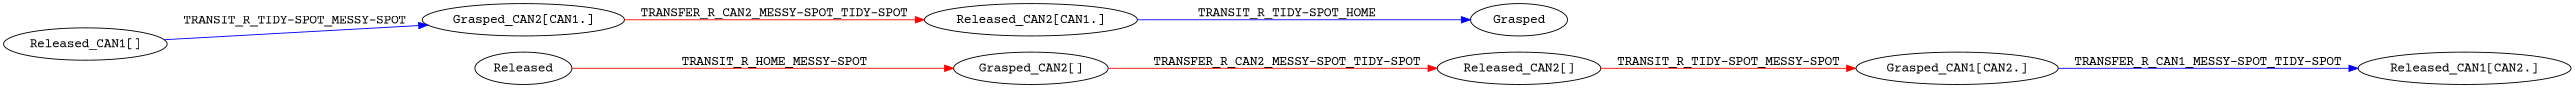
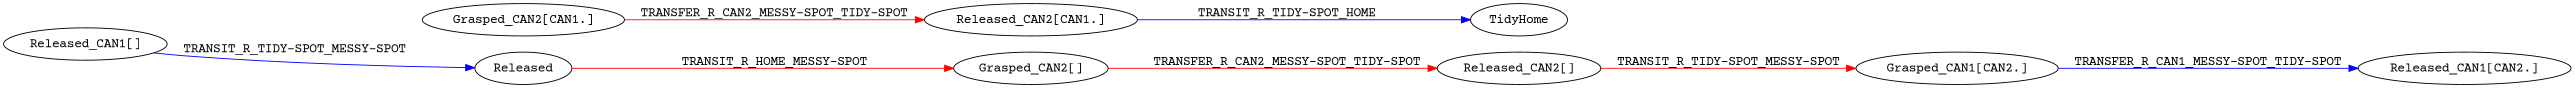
node "Grasped": label "Grasped" -> "TidyHome"
edge "Released_CAN1[]" -> "Grasped_CAN2[CAN1.]": now "Released_CAN1[]" -> "Released"
